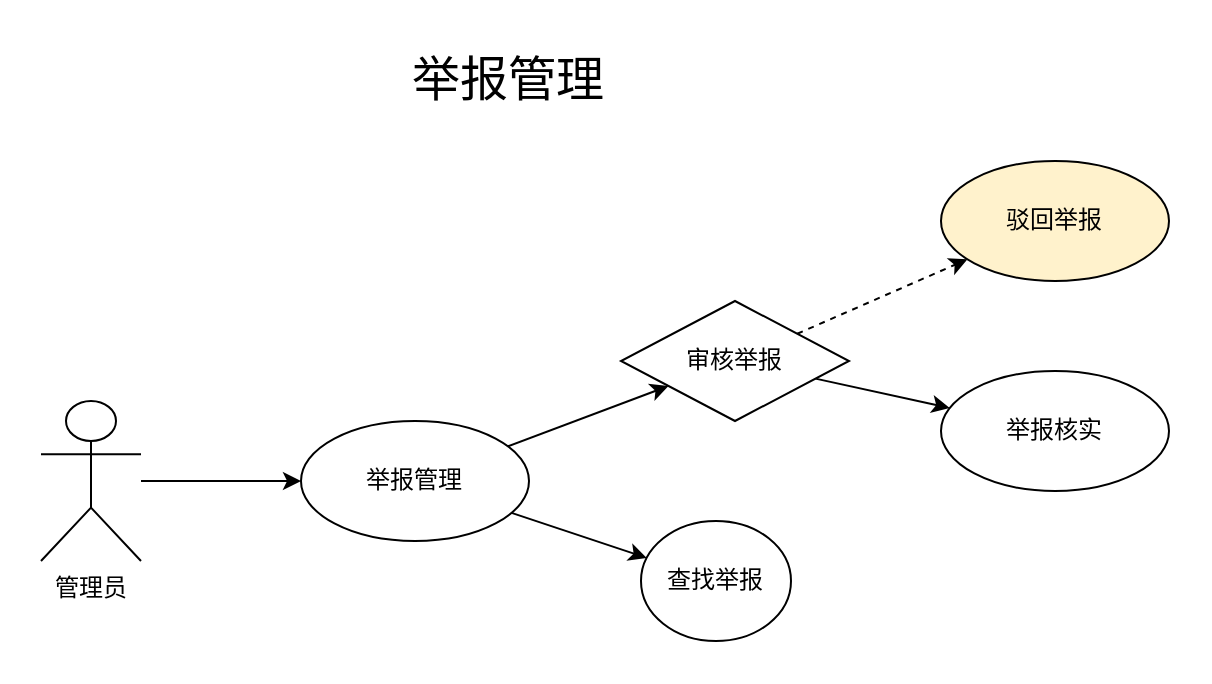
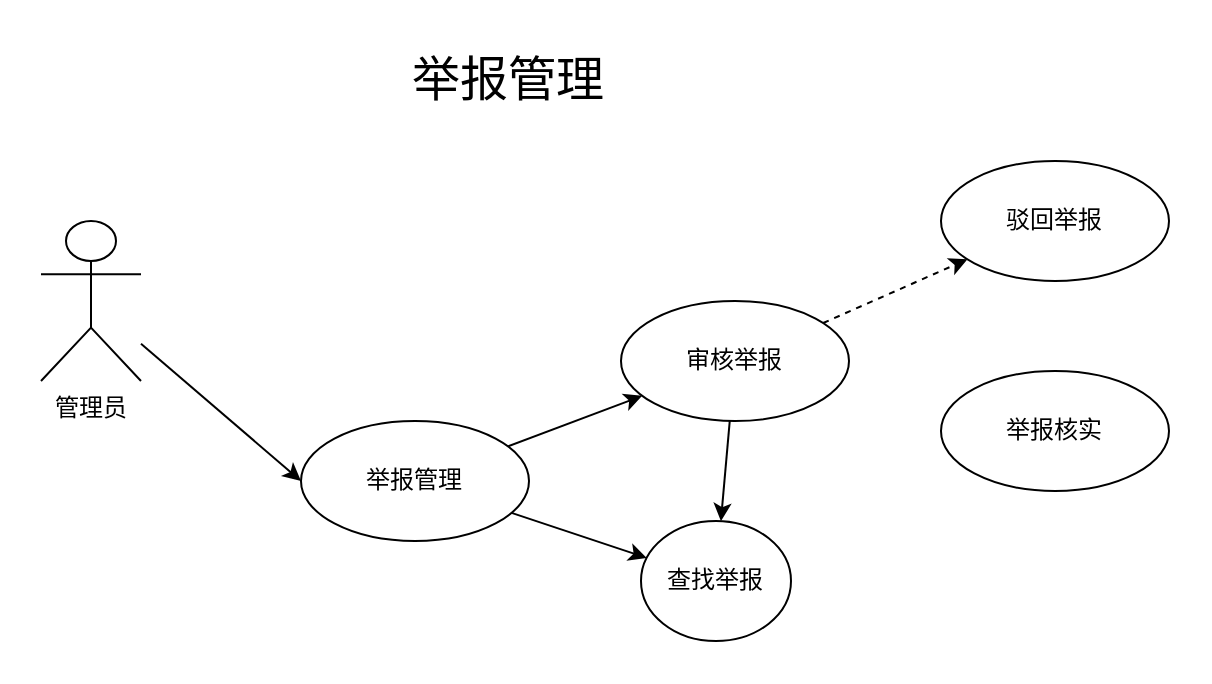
node "驳回举报": fillcolor #fff2cc -> #ffffff
node "审核举报": shape diamond -> ellipse
edge "审核举报" -> "举报核实": now "审核举报" -> "查找举报"
node "管理员": moved (91, 481) -> (91, 301)
